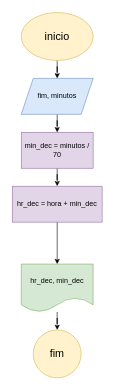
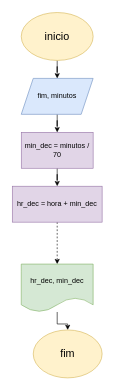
edge "hr_dec = hora + min_dec" -> "hr_dec, min_dec": style solid -> dashed
node "fim": size 48x48 -> 69x48
